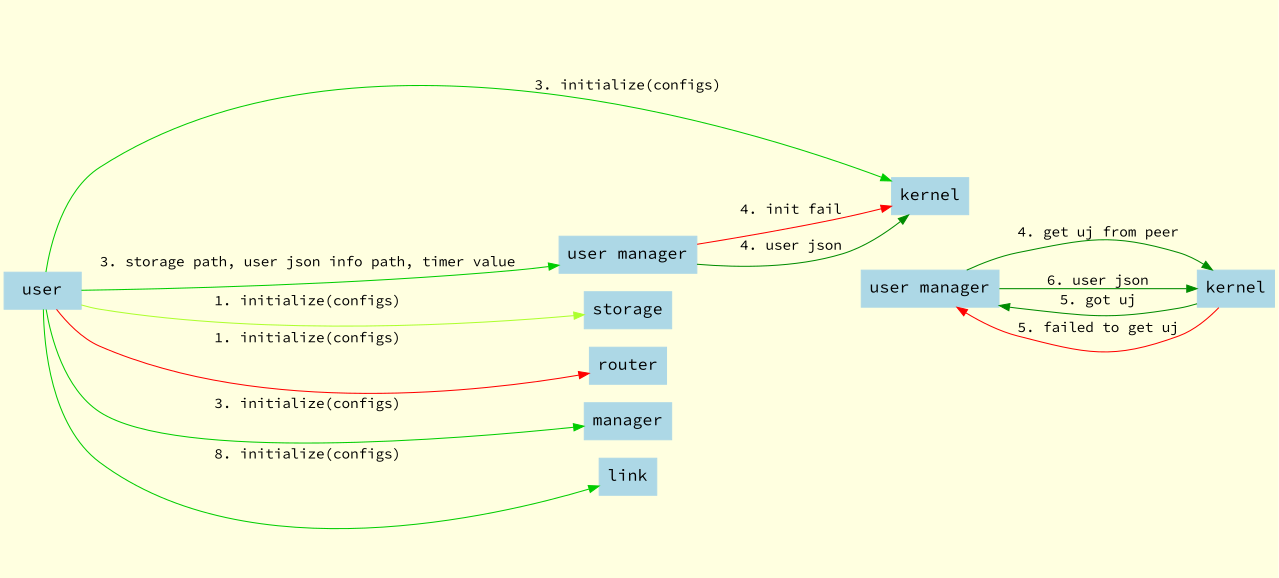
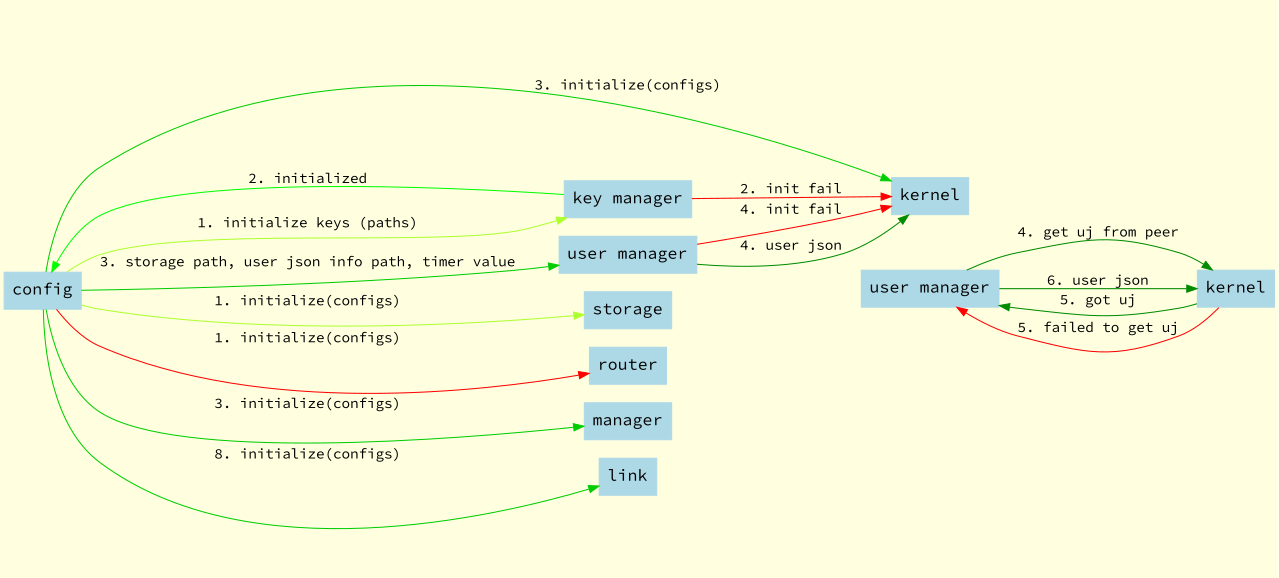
node "key manager": added
node "user": label "user" -> "config"
